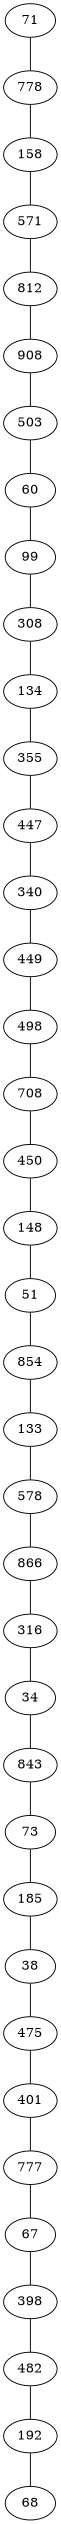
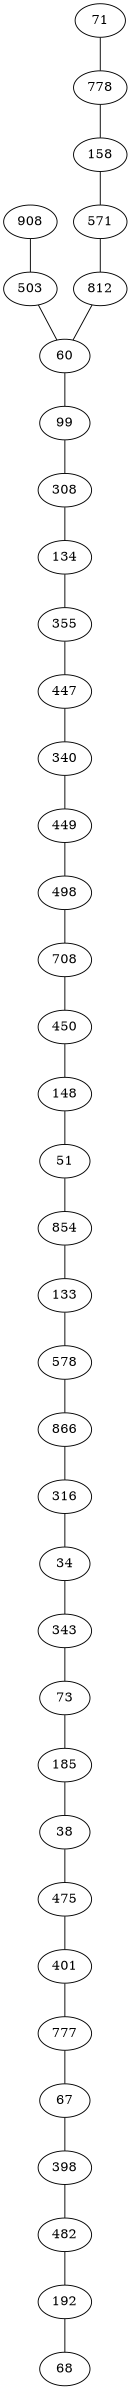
edge "812" -- "908": now "812" -- "60"
node "843": label "843" -> "343"
